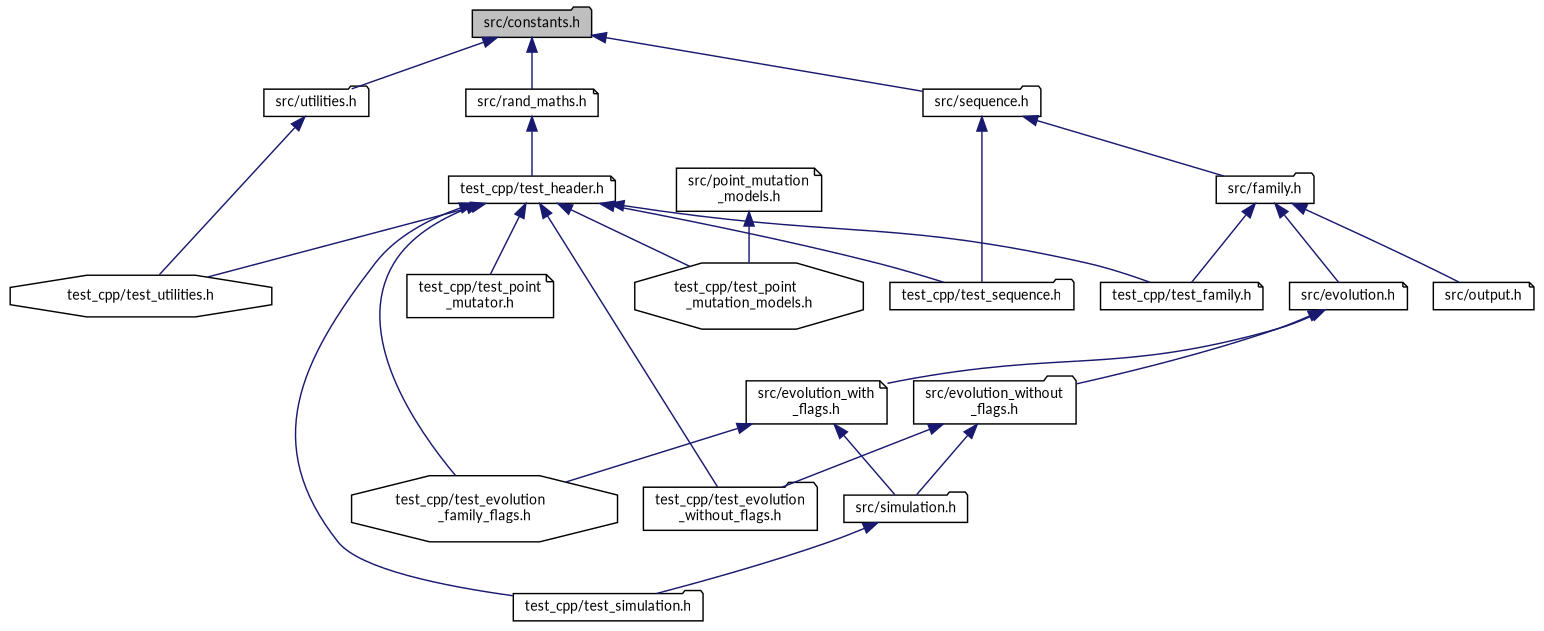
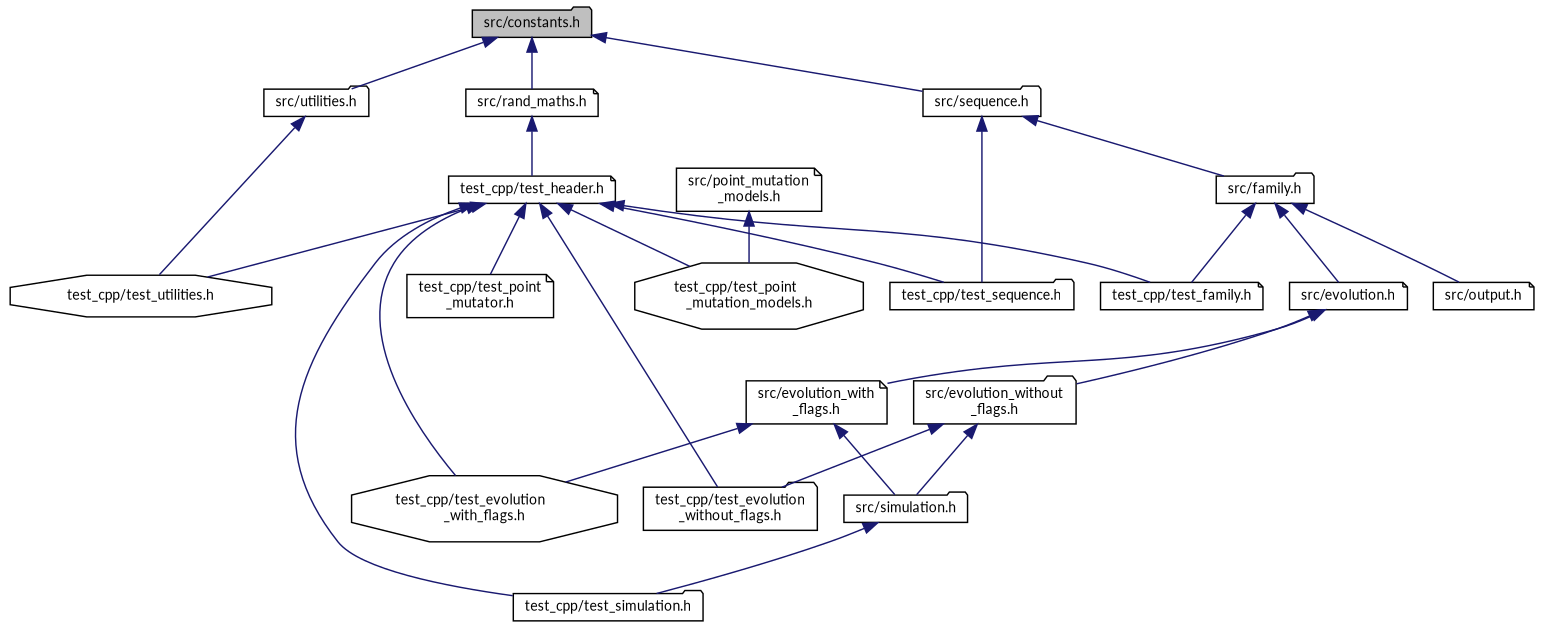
node "test_cpp/test_evolution _family_flags.h": label "test_cpp/test_evolution _family_flags.h" -> "test_cpp/test_evolution _with_flags.h"
